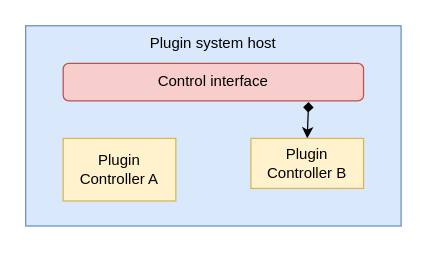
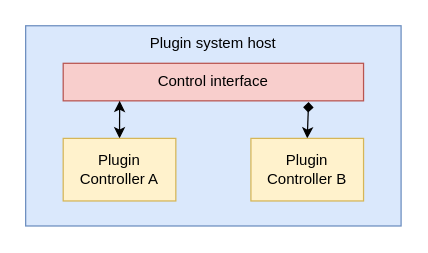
node "Control interface": shape rounded rectangle -> rectangle
edge "Control interface" -- "Plugin Controller A": added
node "Plugin Controller B": size 113x50 -> 113x63
